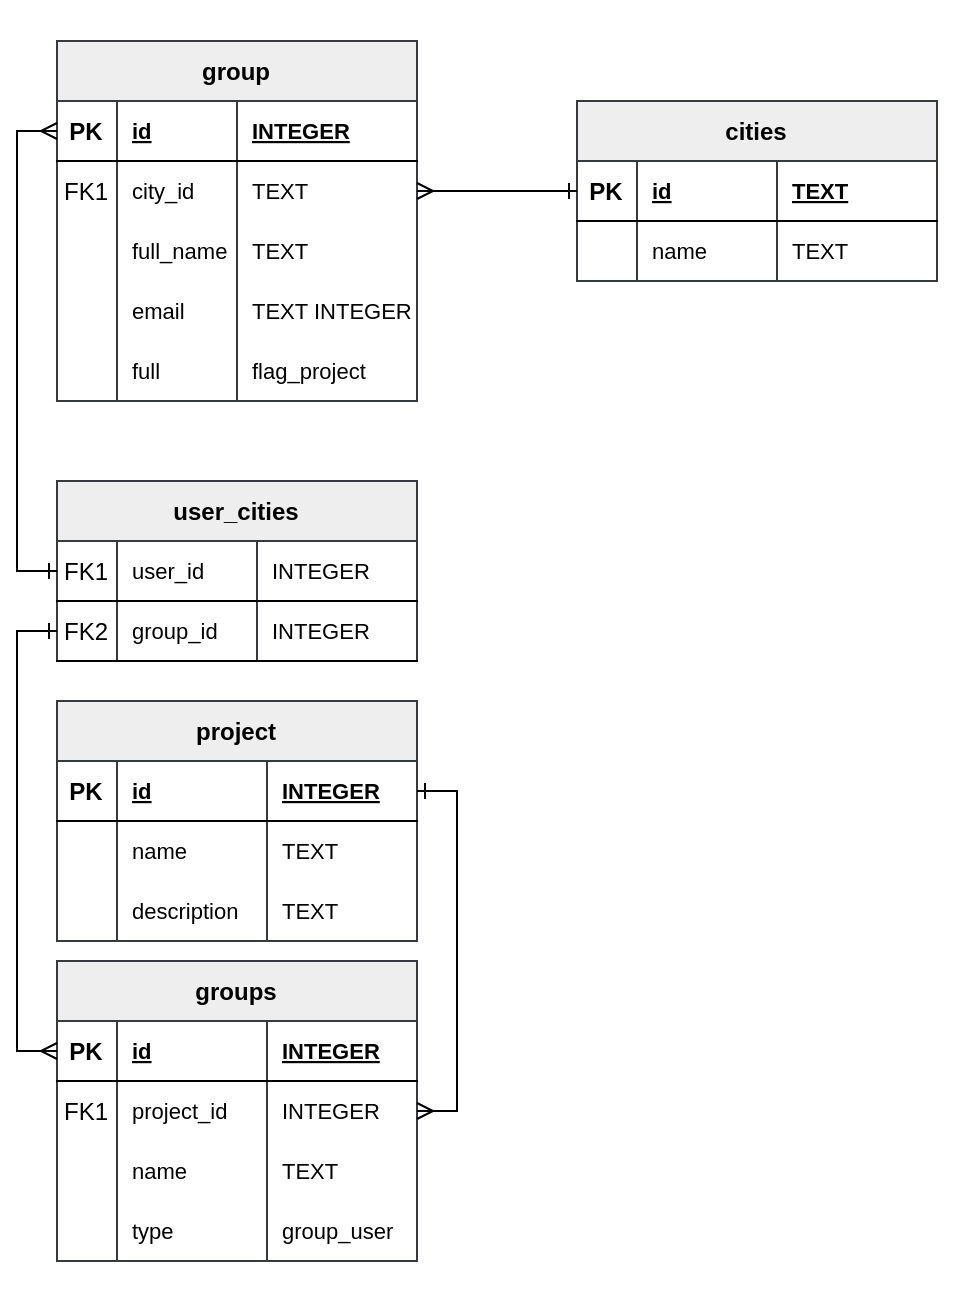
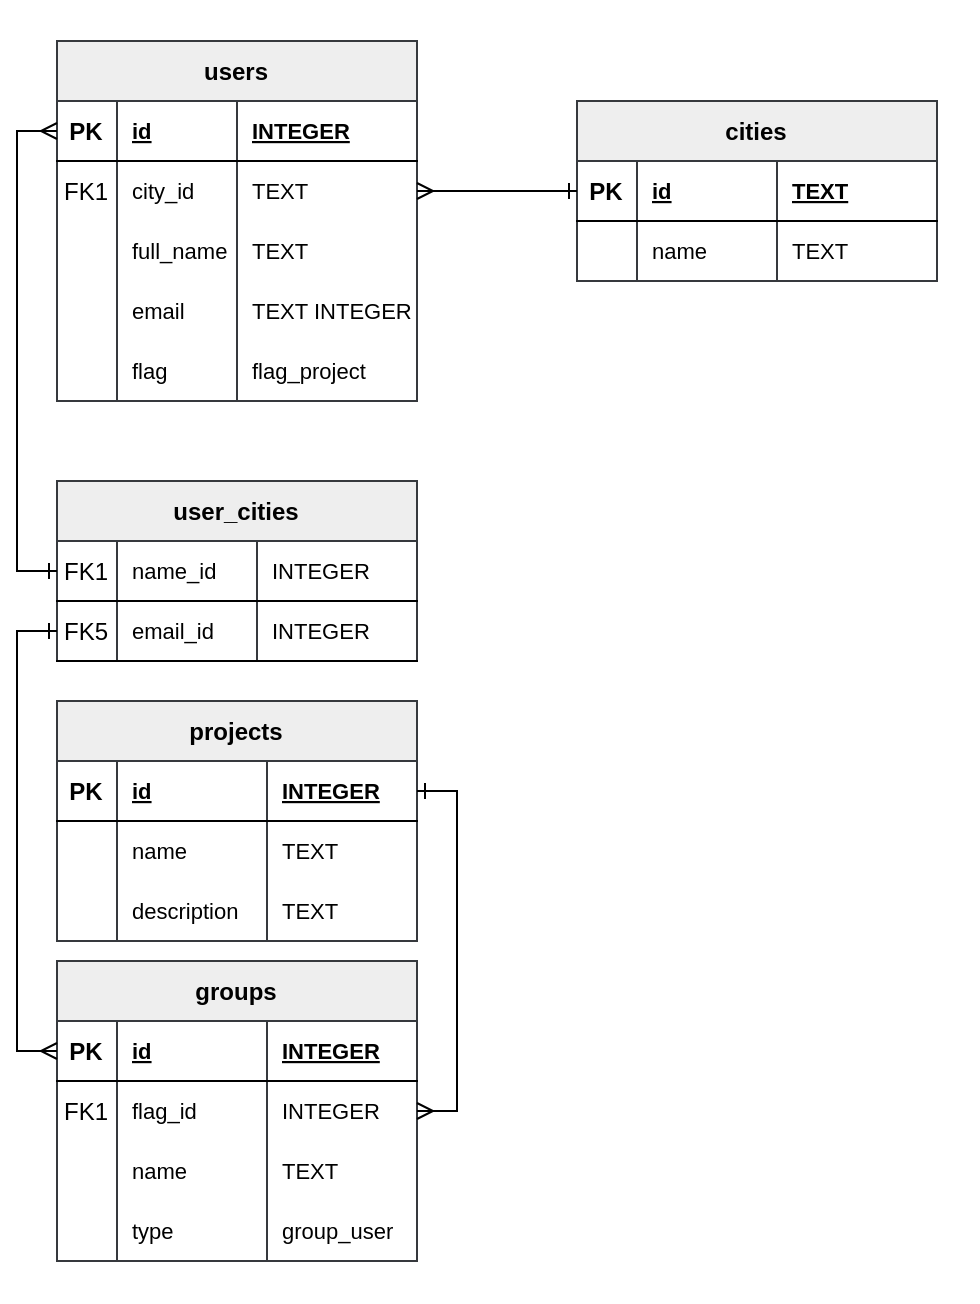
node "group": label "group" -> "users"
node "full": label "full" -> "flag"
node "user_id": label "user_id" -> "name_id"
node "FK2": label "FK2" -> "FK5"
node "group_id": label "group_id" -> "email_id"
node "project": label "project" -> "projects"
node "project_id": label "project_id" -> "flag_id"
